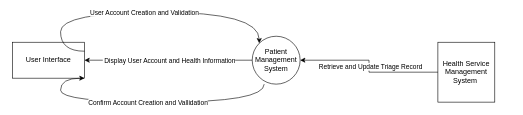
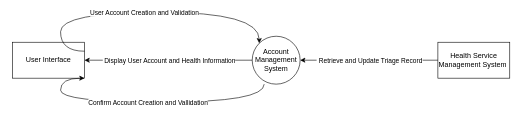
node "Patient Management System": label "Patient Management System" -> "Account Management System"
node "Health Service Management System": size 57x60 -> 72x36
